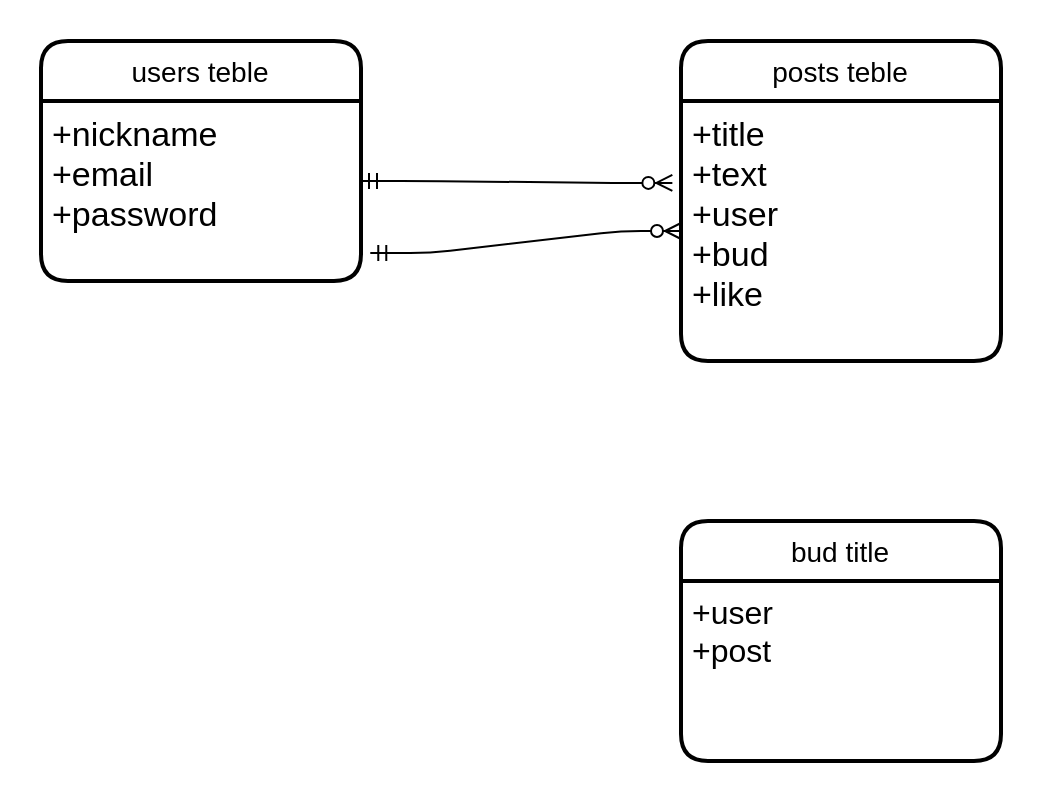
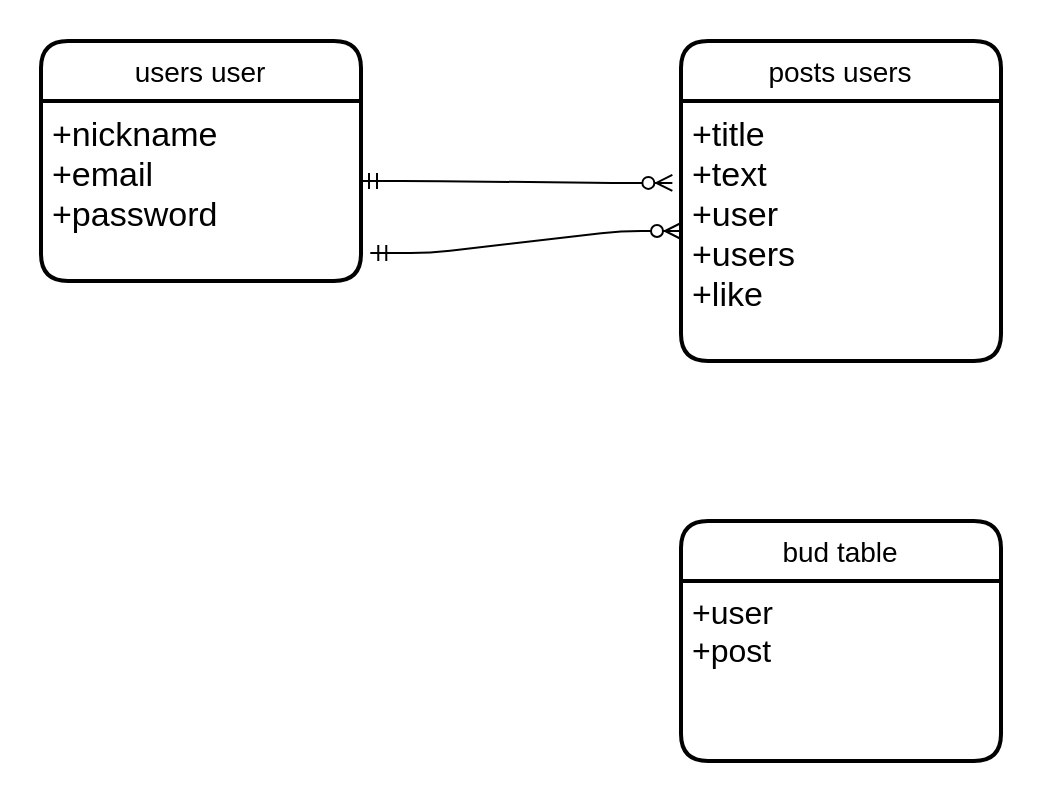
node "users teble": label "users teble" -> "users user"
node "posts teble": label "posts teble" -> "posts users"
node "+title +text +user +bud +like": label "+title +text +user +bud +like" -> "+title +text +user +users +like"
node "bud title": label "bud title" -> "bud table"
